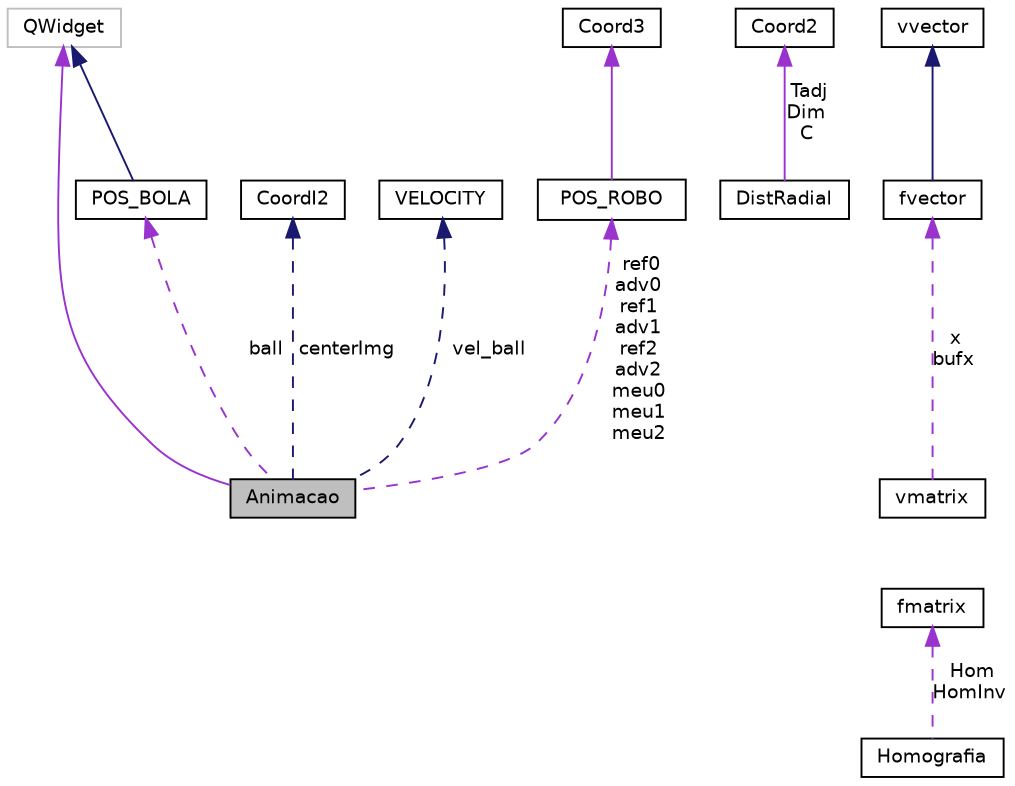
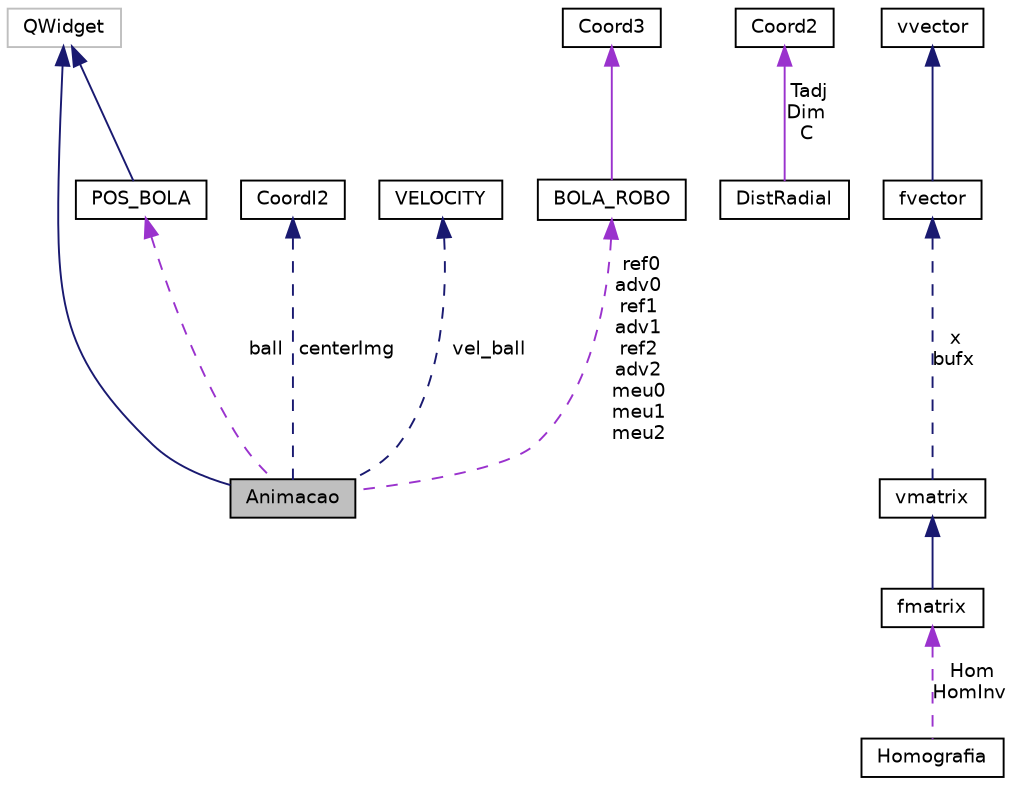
node "POS_ROBO": label "POS_ROBO" -> "BOLA_ROBO"
edge "Animacao" -> "QWidget": color darkorchid3 -> midnightblue
edge "vmatrix" -> "fvector": color darkorchid3 -> midnightblue
edge "fmatrix" -> "vmatrix": added
